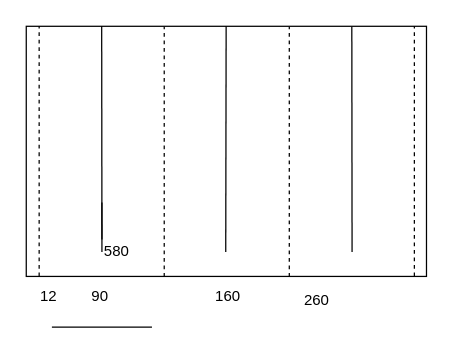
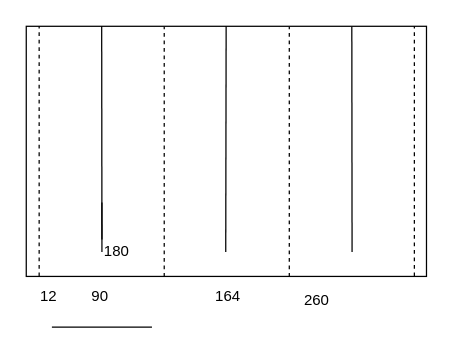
node "580": label "580" -> "180"
node "160": label "160" -> "164"
